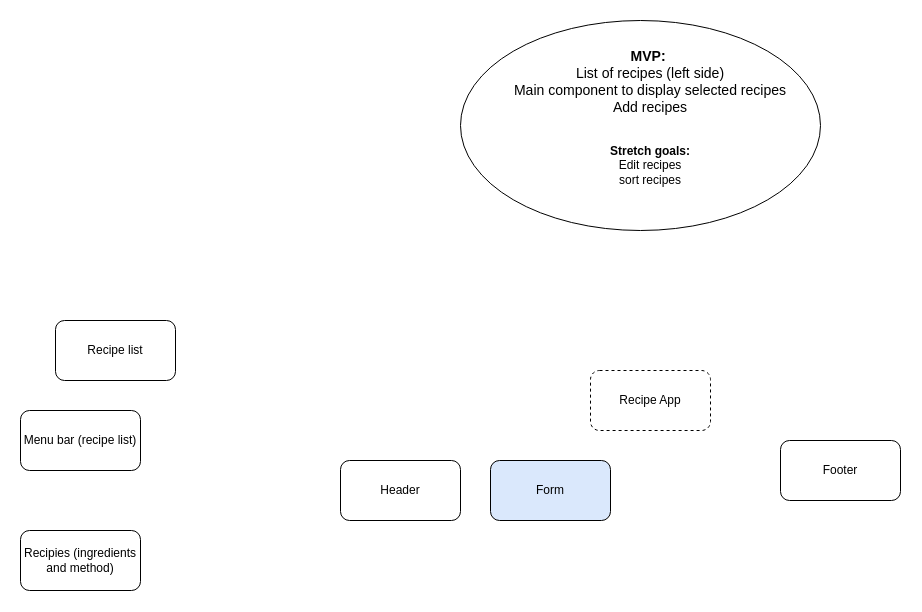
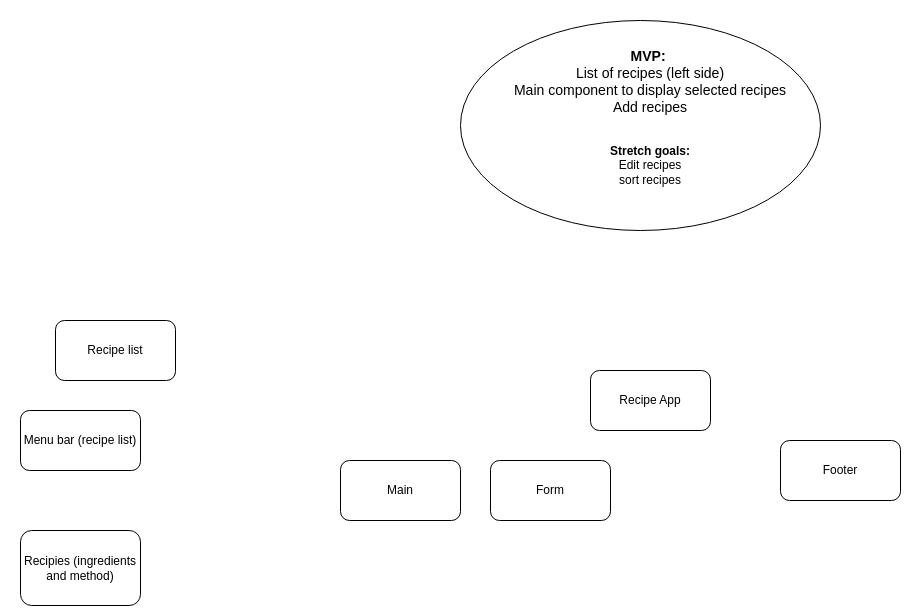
node "Recipe App": style dashed -> solid
node "Header": label "Header" -> "Main"
node "Form": fillcolor #dae8fc -> #ffffff
node "Recipies (ingredients and method)": size 120x60 -> 120x75
